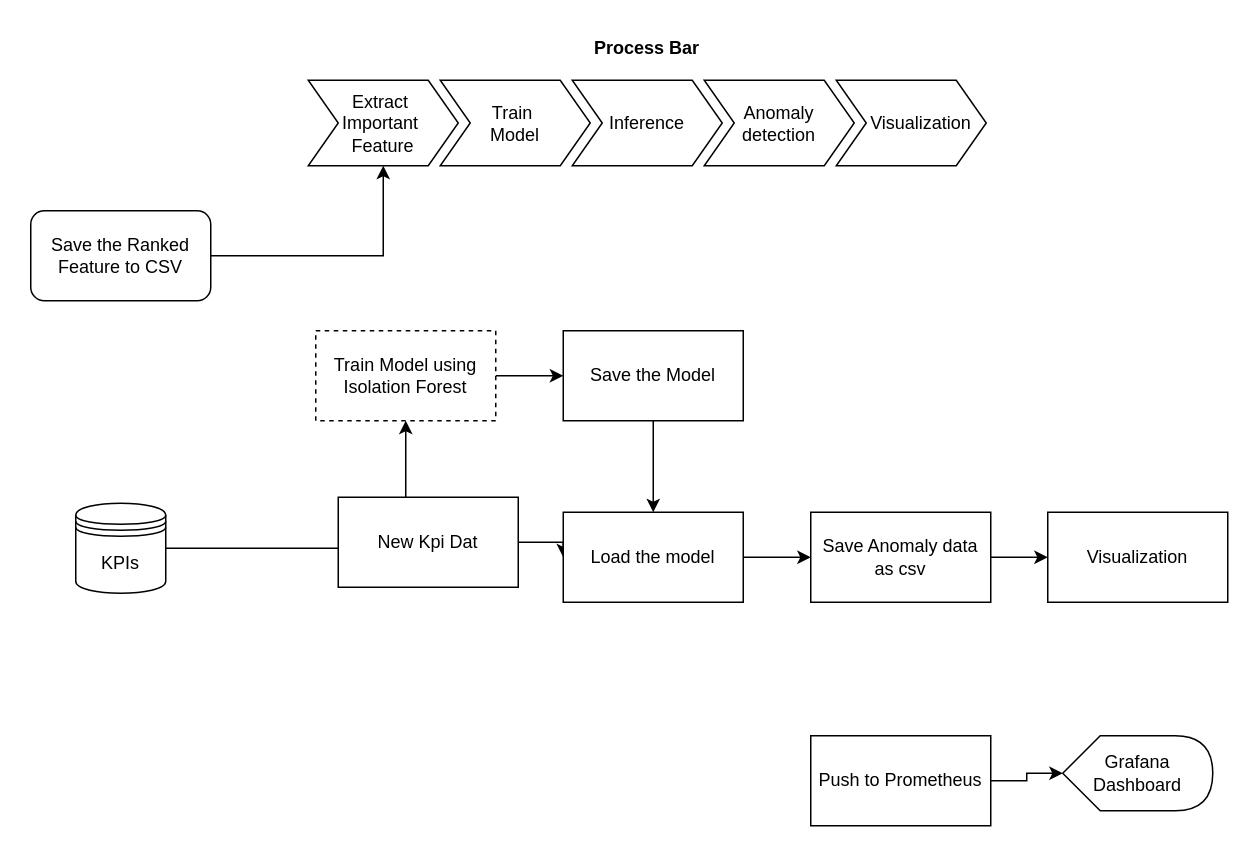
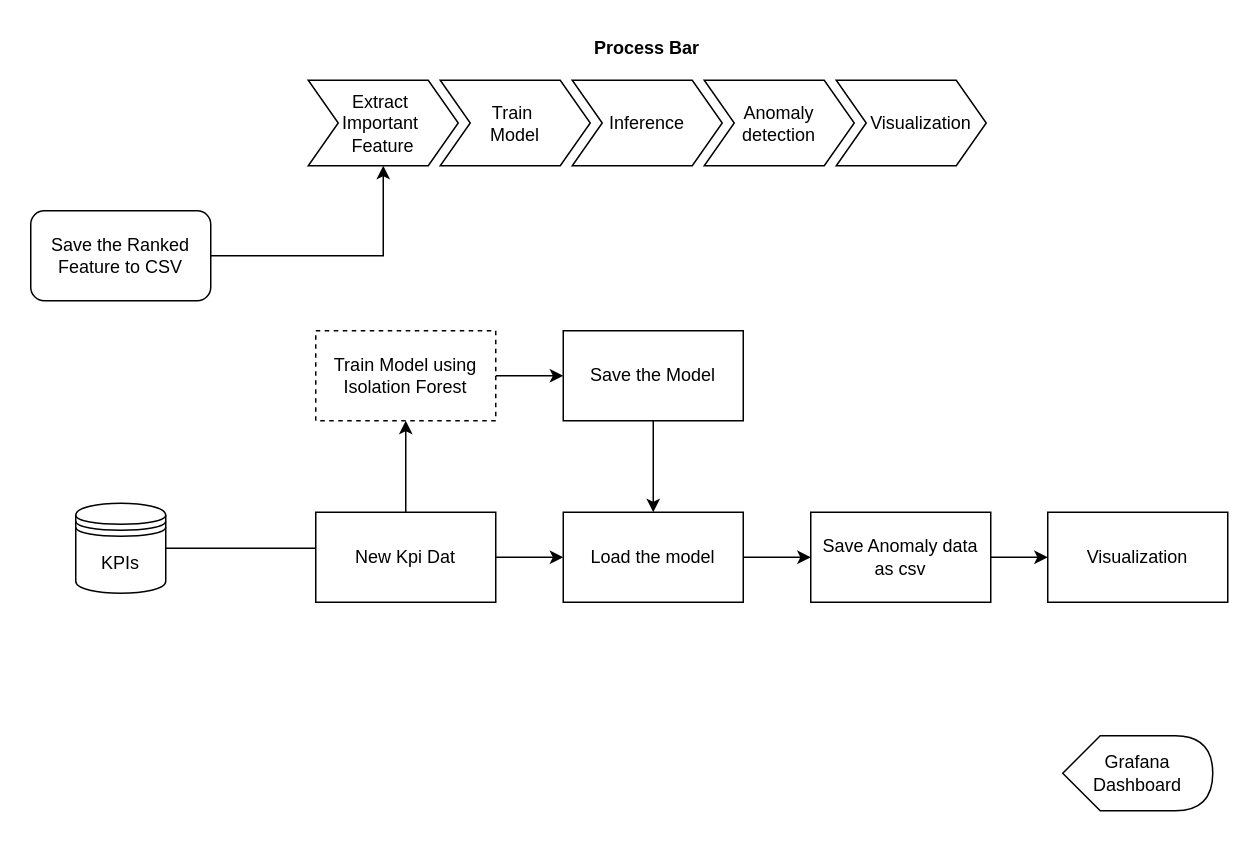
node "New Kpi Dat": moved (428, 542) -> (406, 557)
node "Push to Prometheus": removed
edge "Push to Prometheus" -> "Grafana Dashboard": removed
